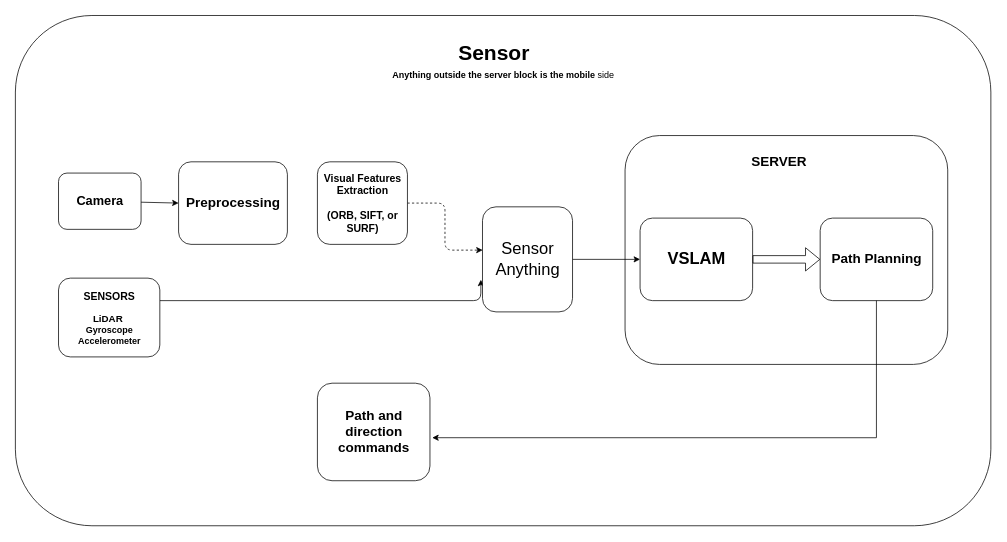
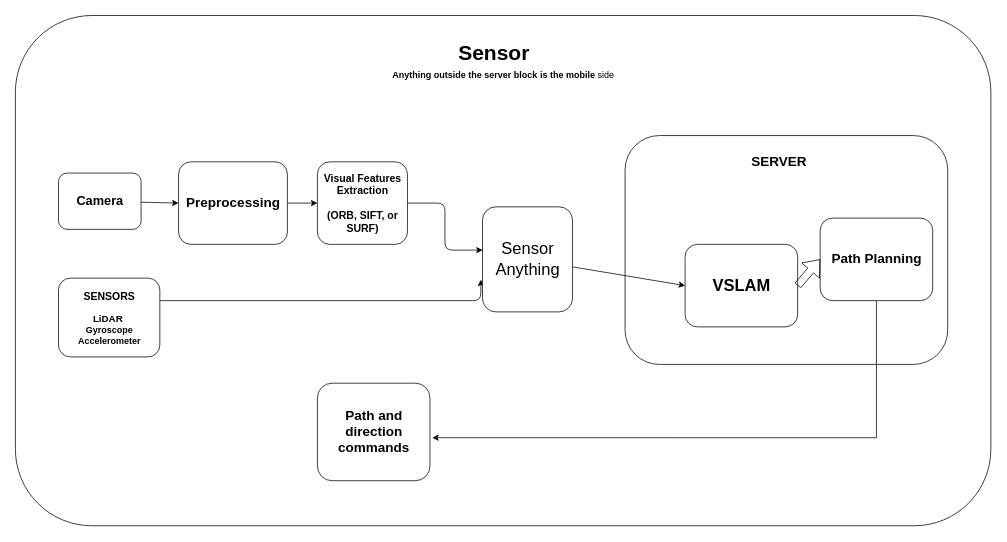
edge "Preprocessing" -> "Visual Features Extraction (ORB, SIFT, or SURF)": added
edge "Visual Features Extraction (ORB, SIFT, or SURF)" -> "Sensor Anything": style dashed -> solid
node "VSLAM": moved (696, 259) -> (741, 285)
